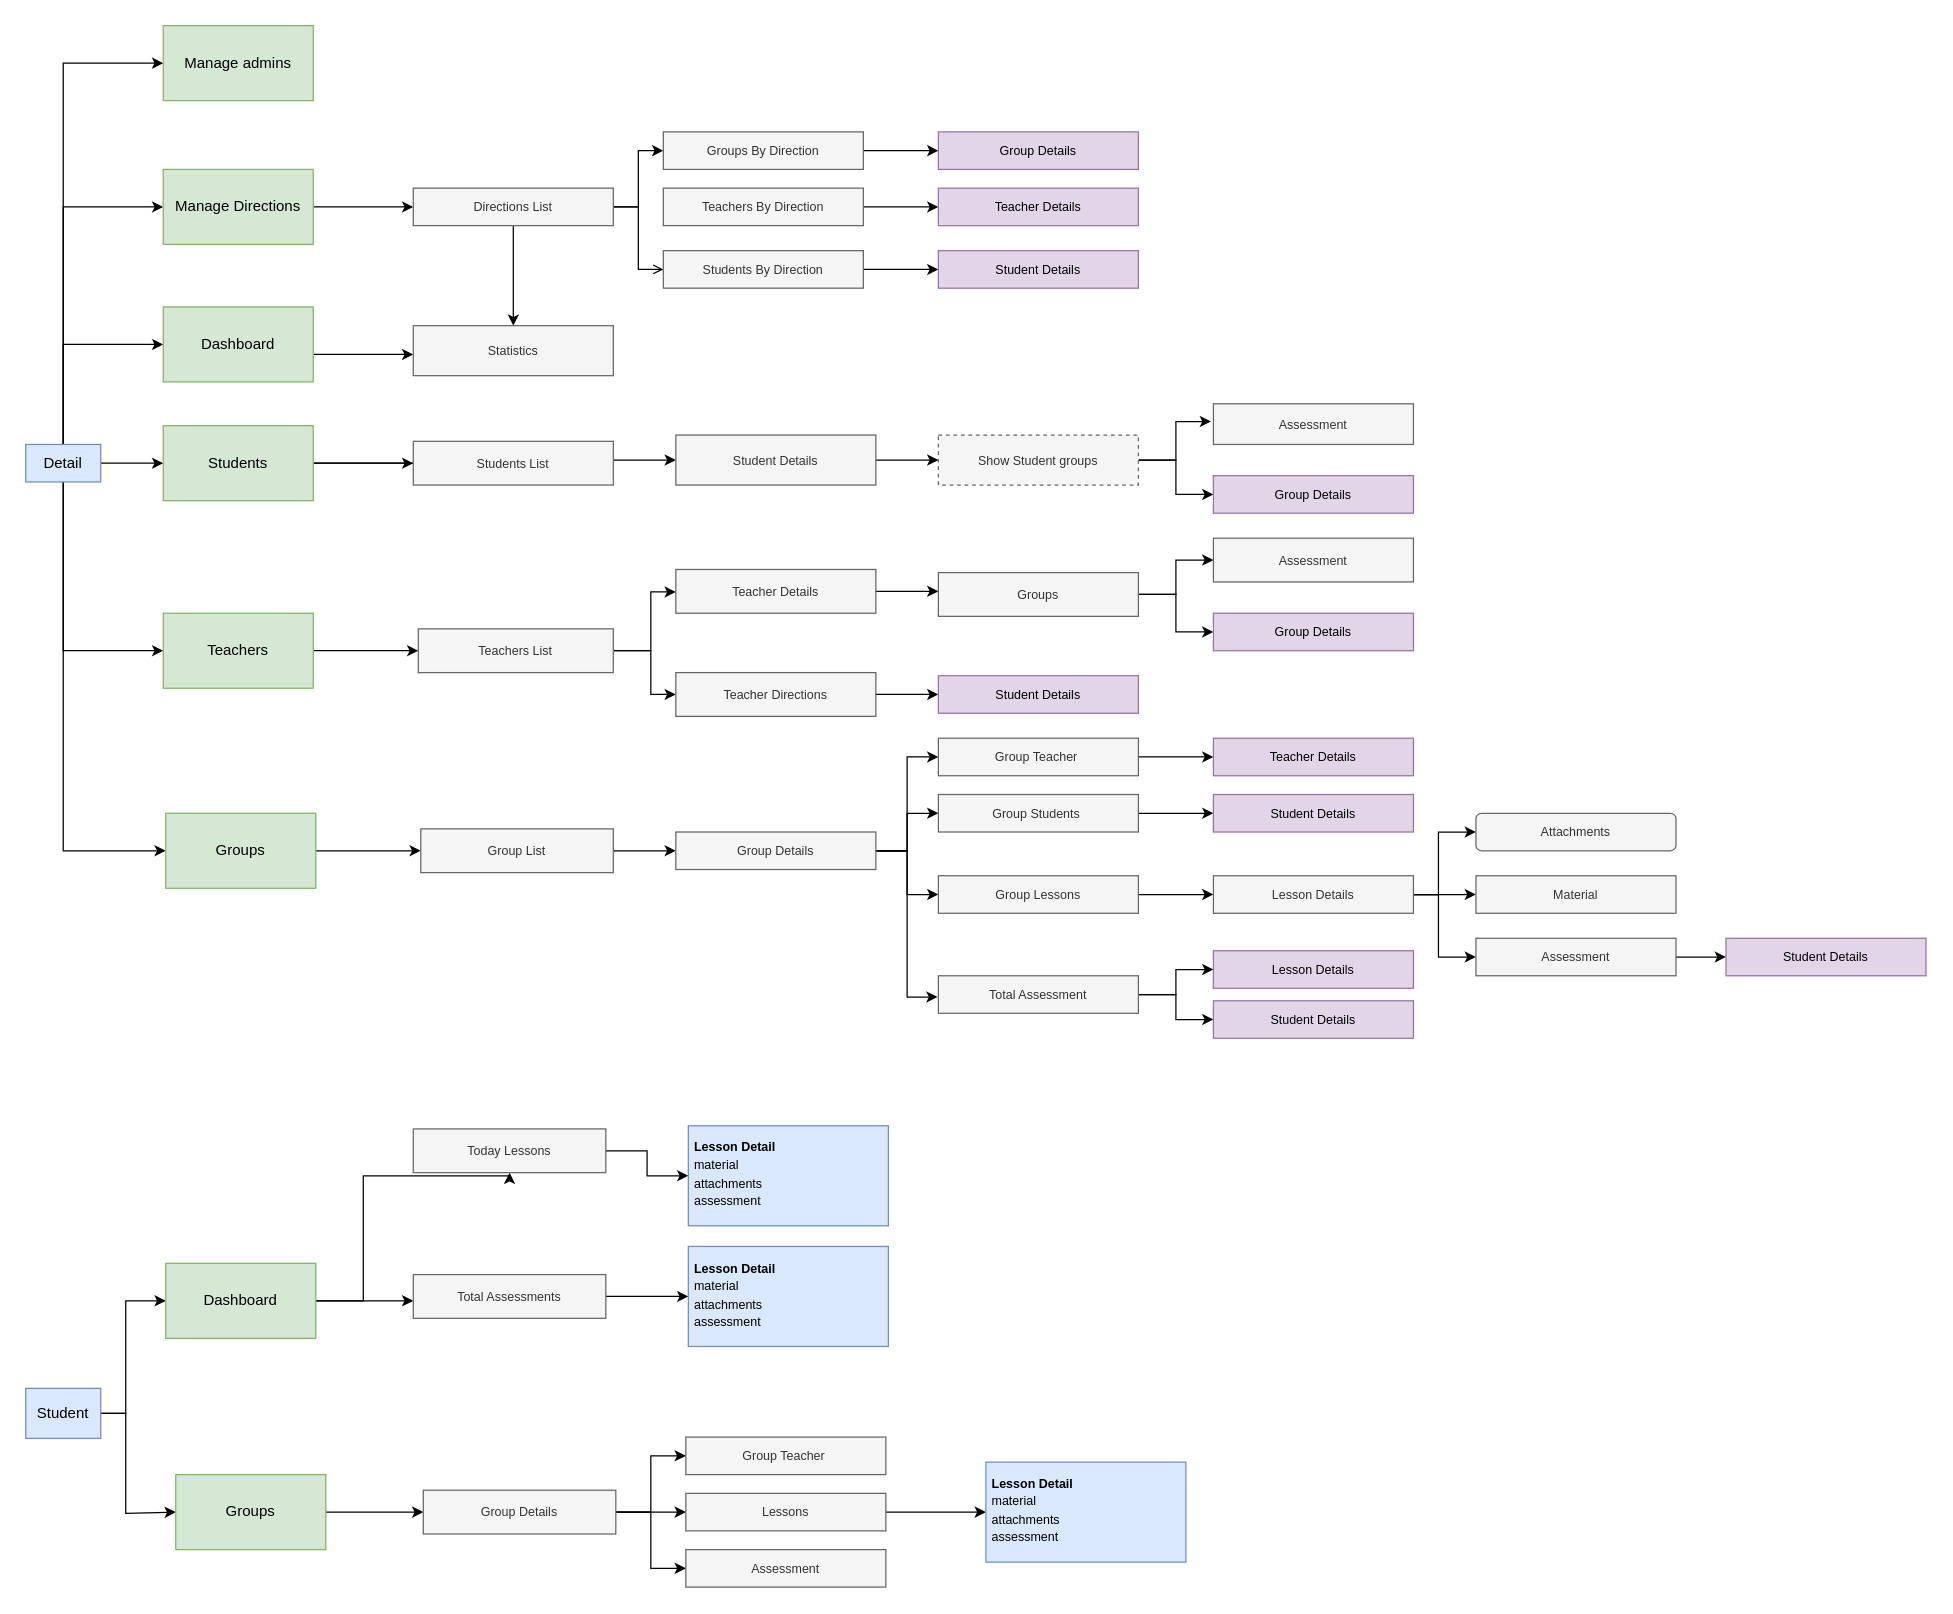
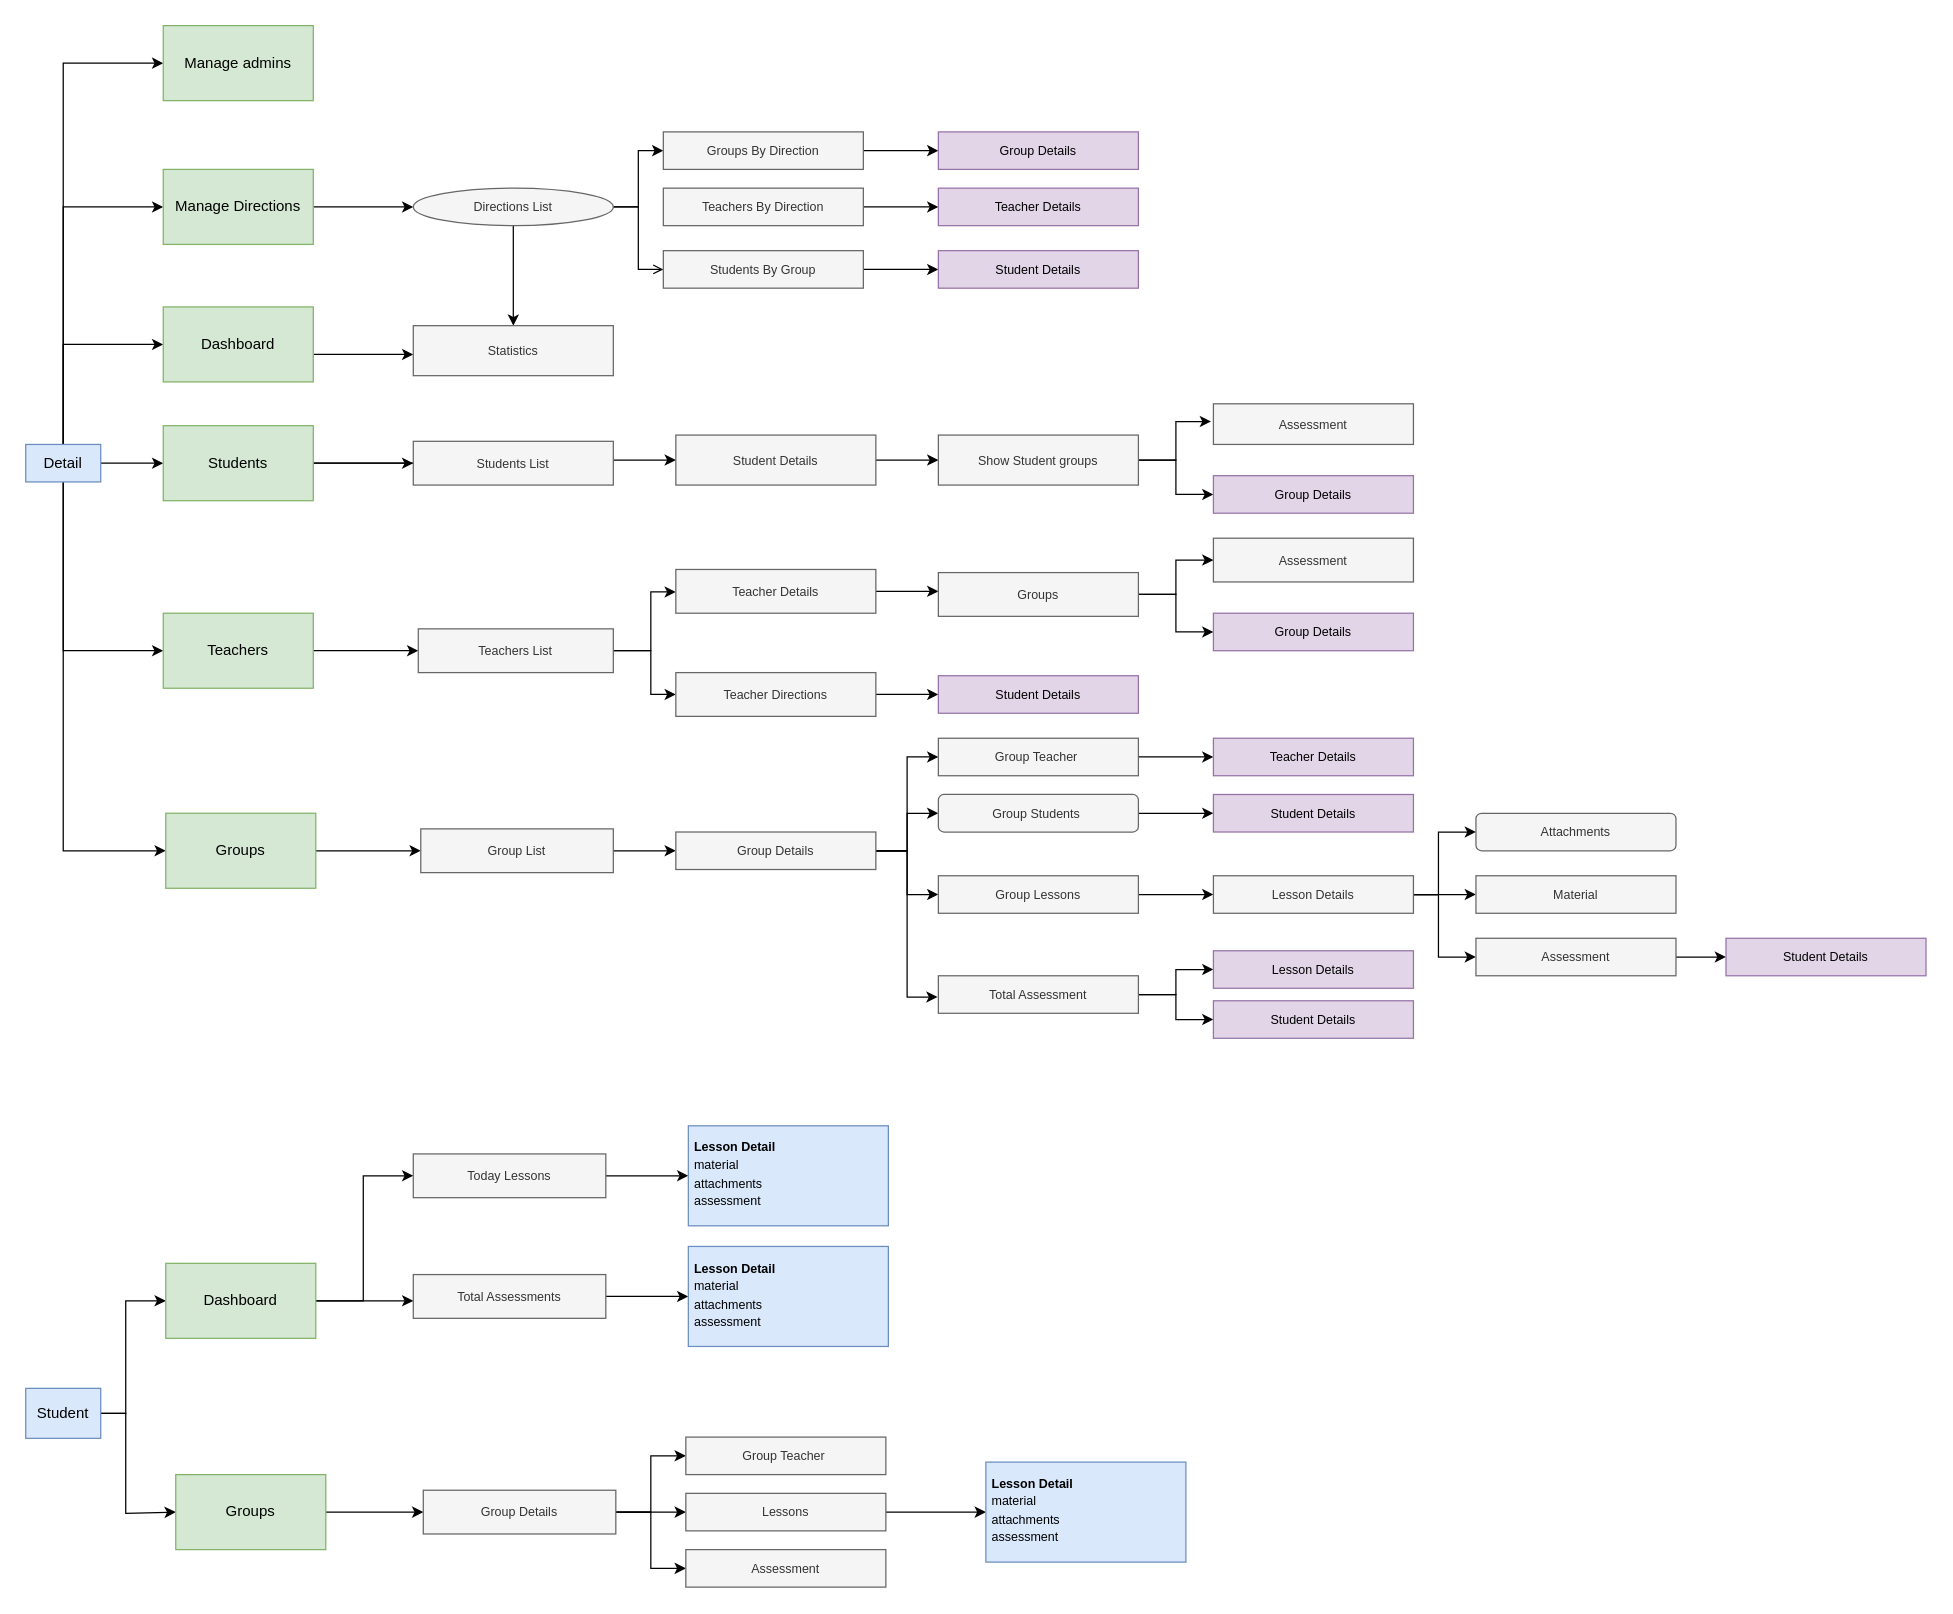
node "Directions List": shape rectangle -> ellipse
node "Students By Direction": label "Students By Direction" -> "Students By Group"
node "Show Student groups": style dashed -> solid
node "Group Students": shape rectangle -> rounded rectangle
node "Today Lessons": moved (509, 1151) -> (509, 1176)
